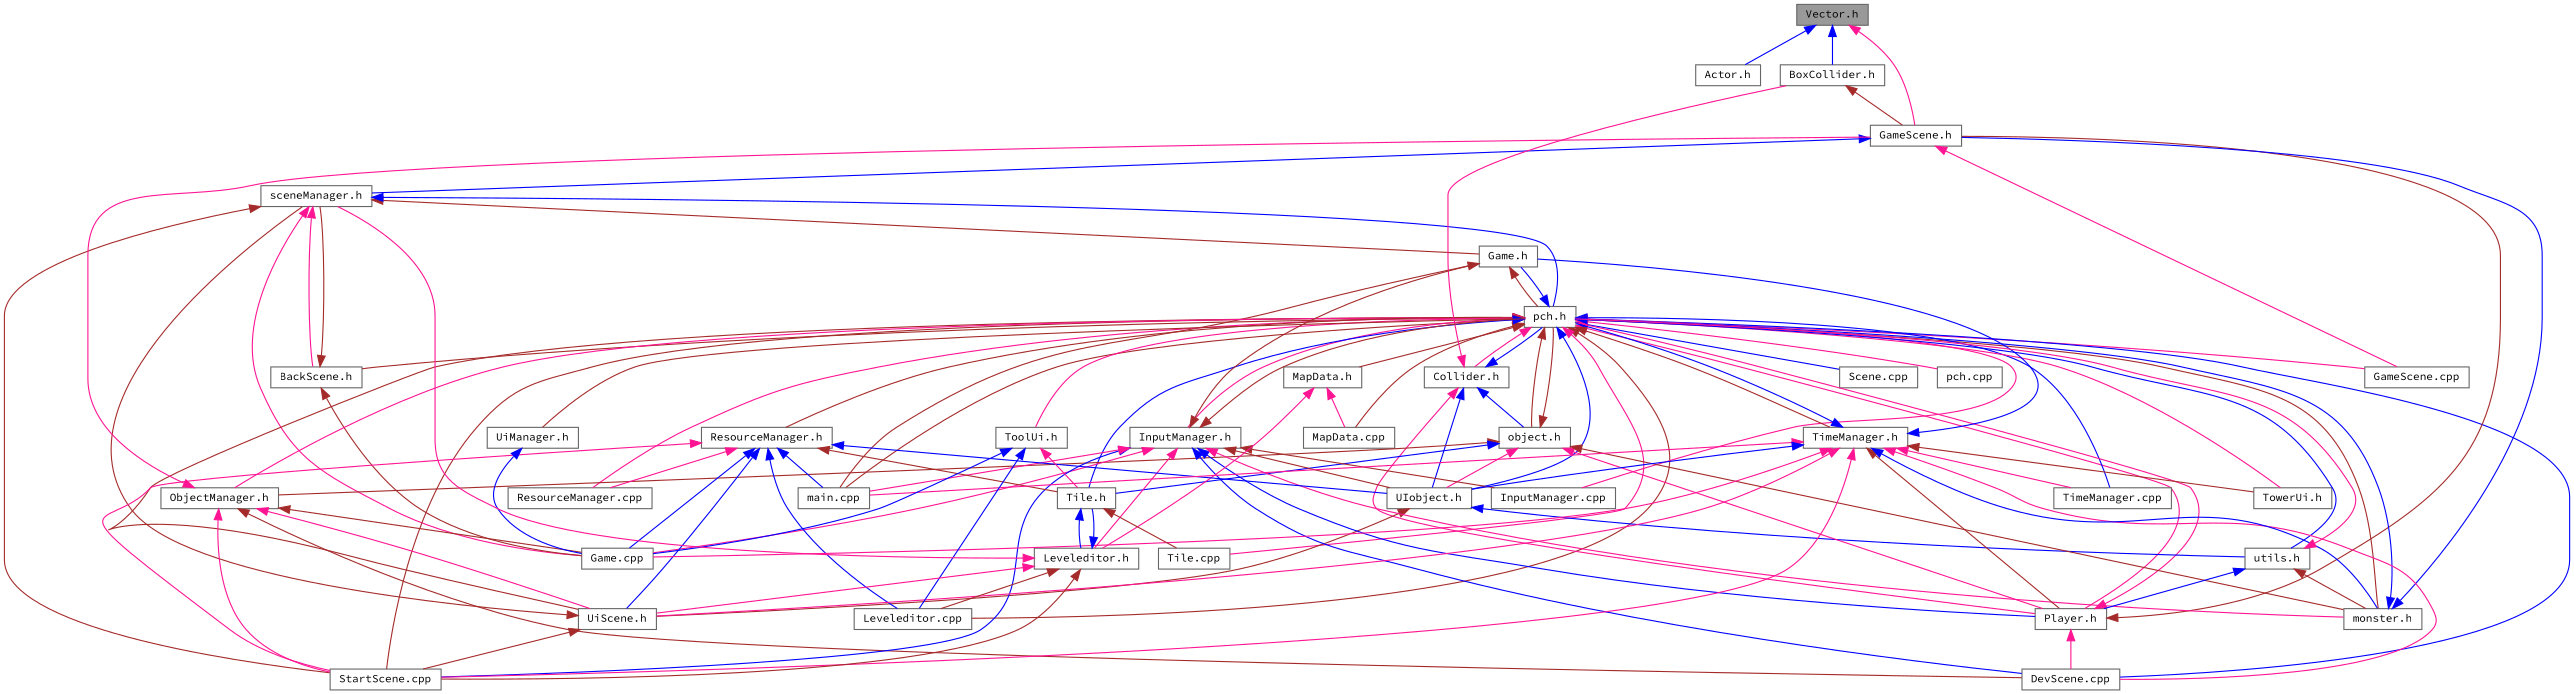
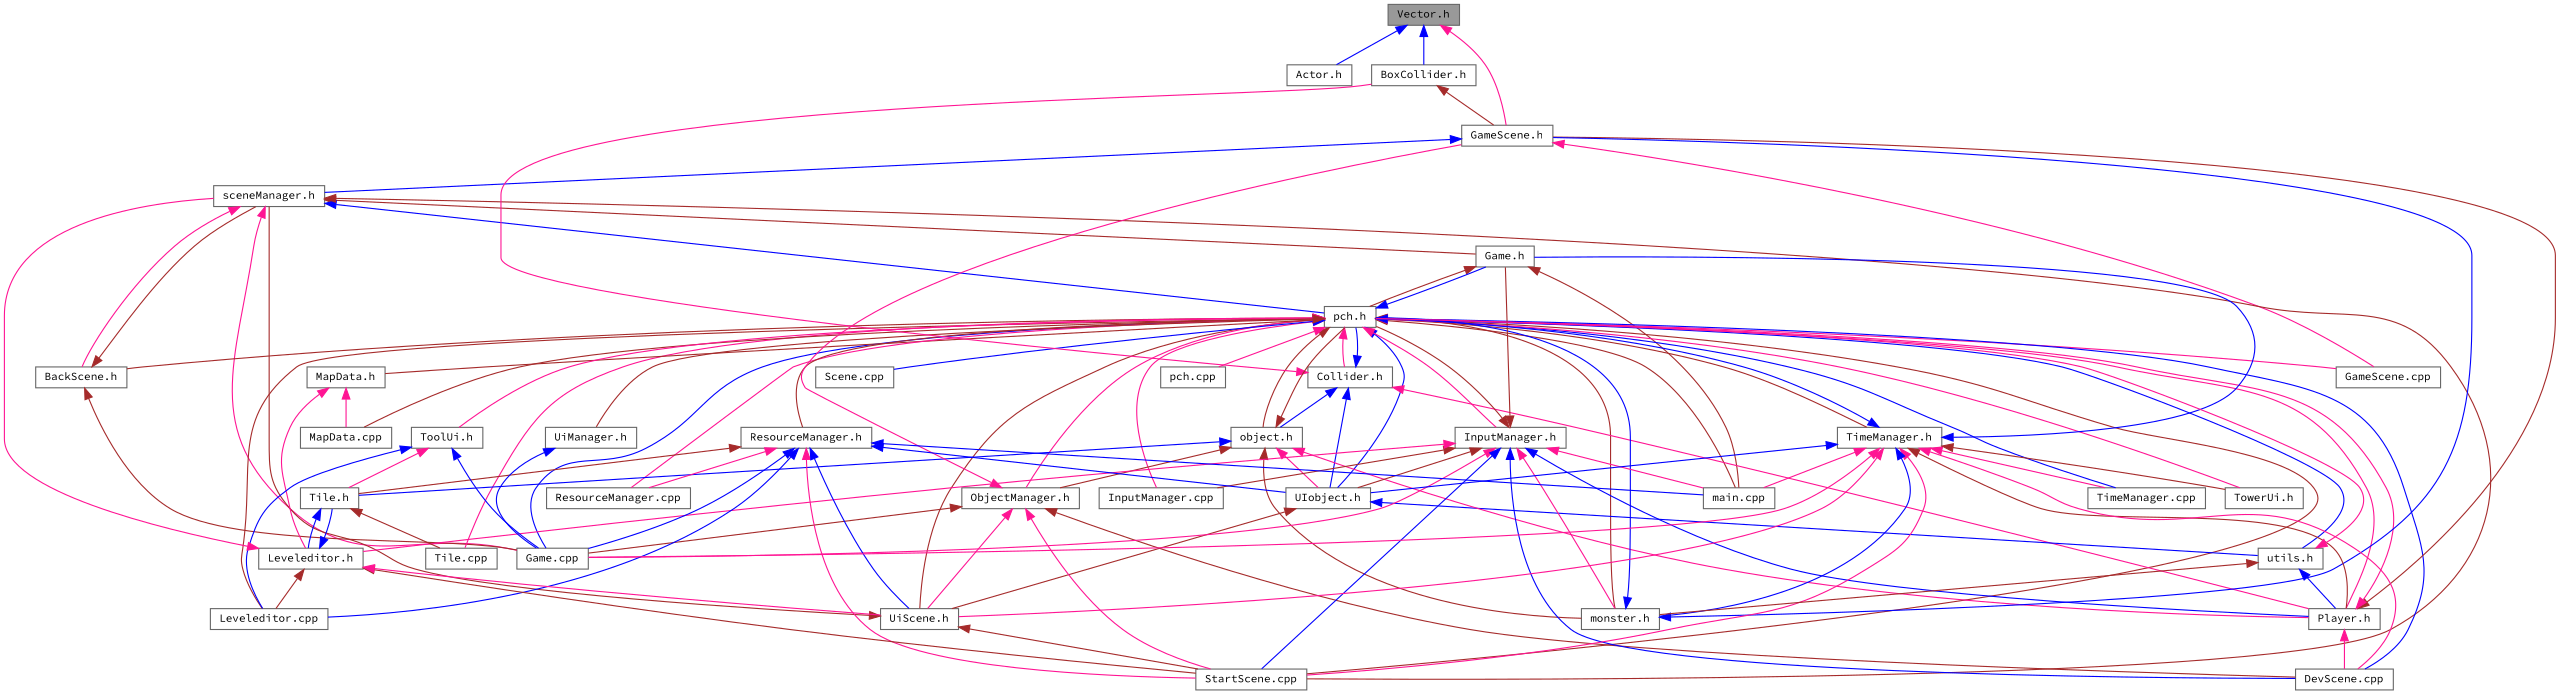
edge "Tile.h" -> "pch.h": now "Game.cpp" -> "pch.h"
